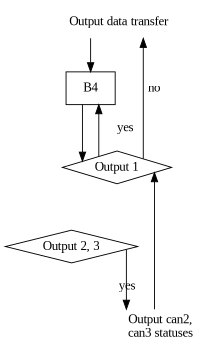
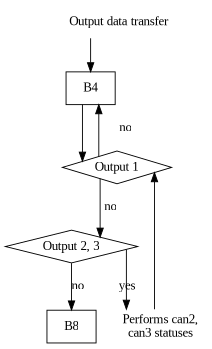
edge "Output 1" -> "Output data transfer": now "Output 1" -> "Output 2, 3"
edge "Output 1" -> "B4": label "yes" -> "no"
node "B8": added
node "Output can2, can3 statuses": label "Output can2, can3 statuses" -> "Performs can2, can3 statuses"
